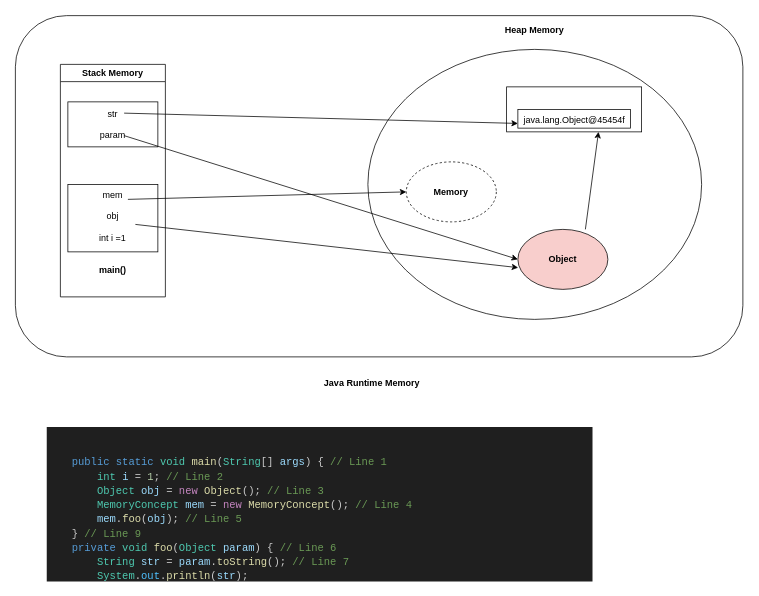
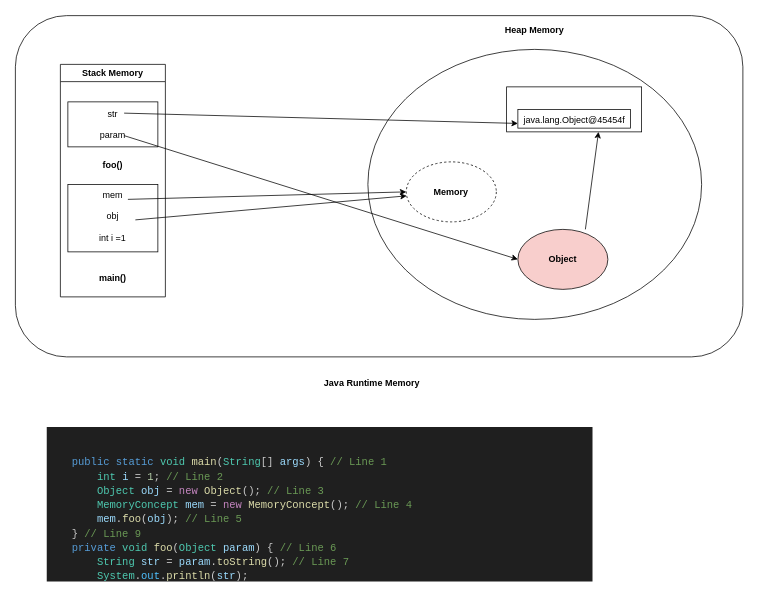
node "foo()": added
edge "mem obj int i =1" -> "Object": now "mem obj int i =1" -> "Memory"
node "main()": moved (113, 270) -> (113, 278)
